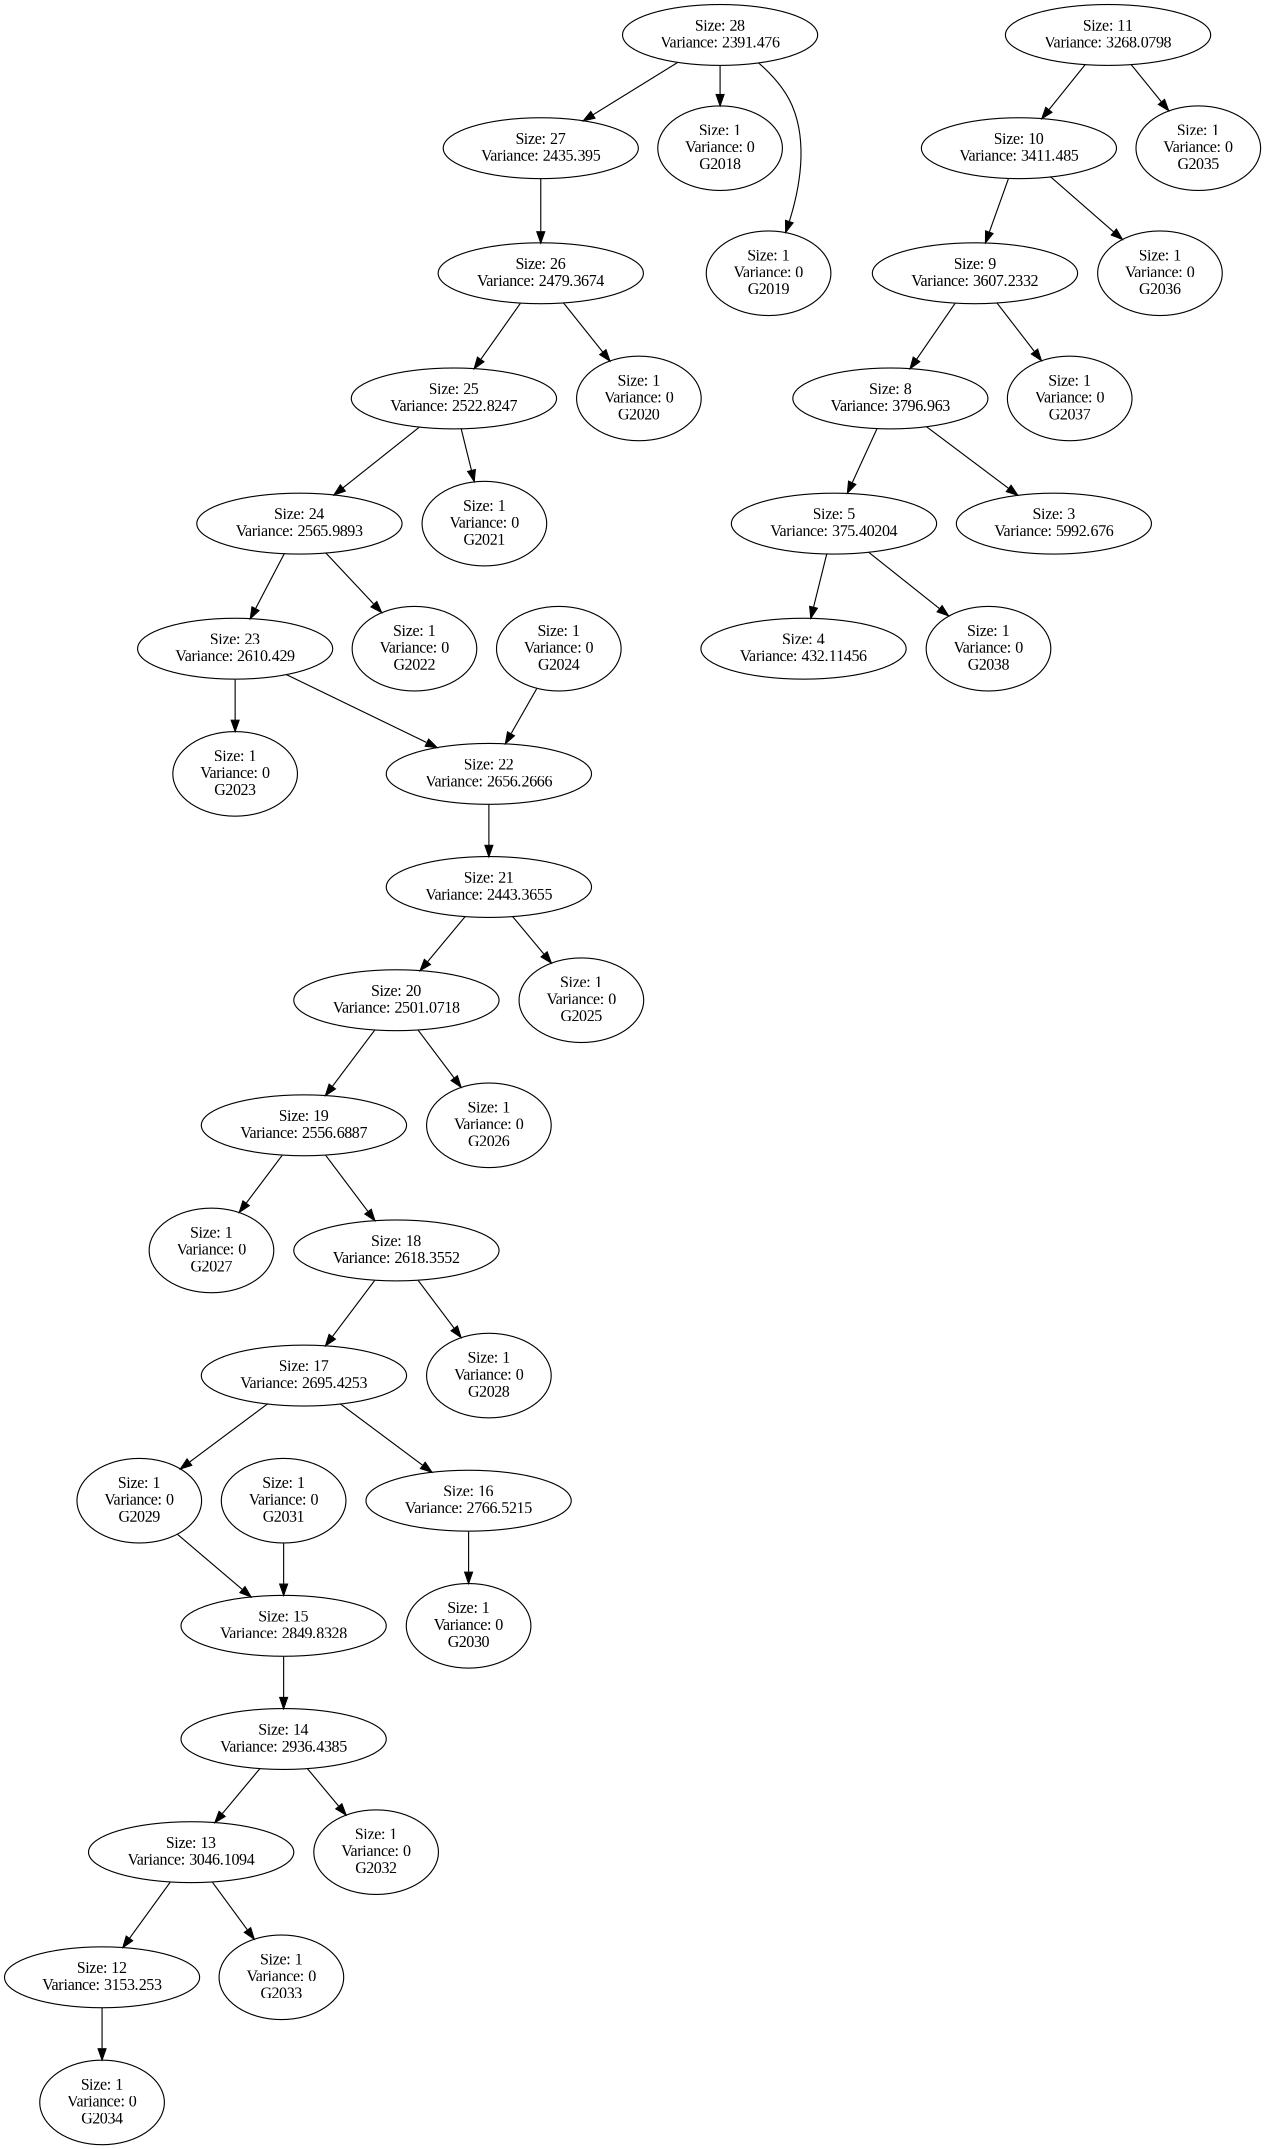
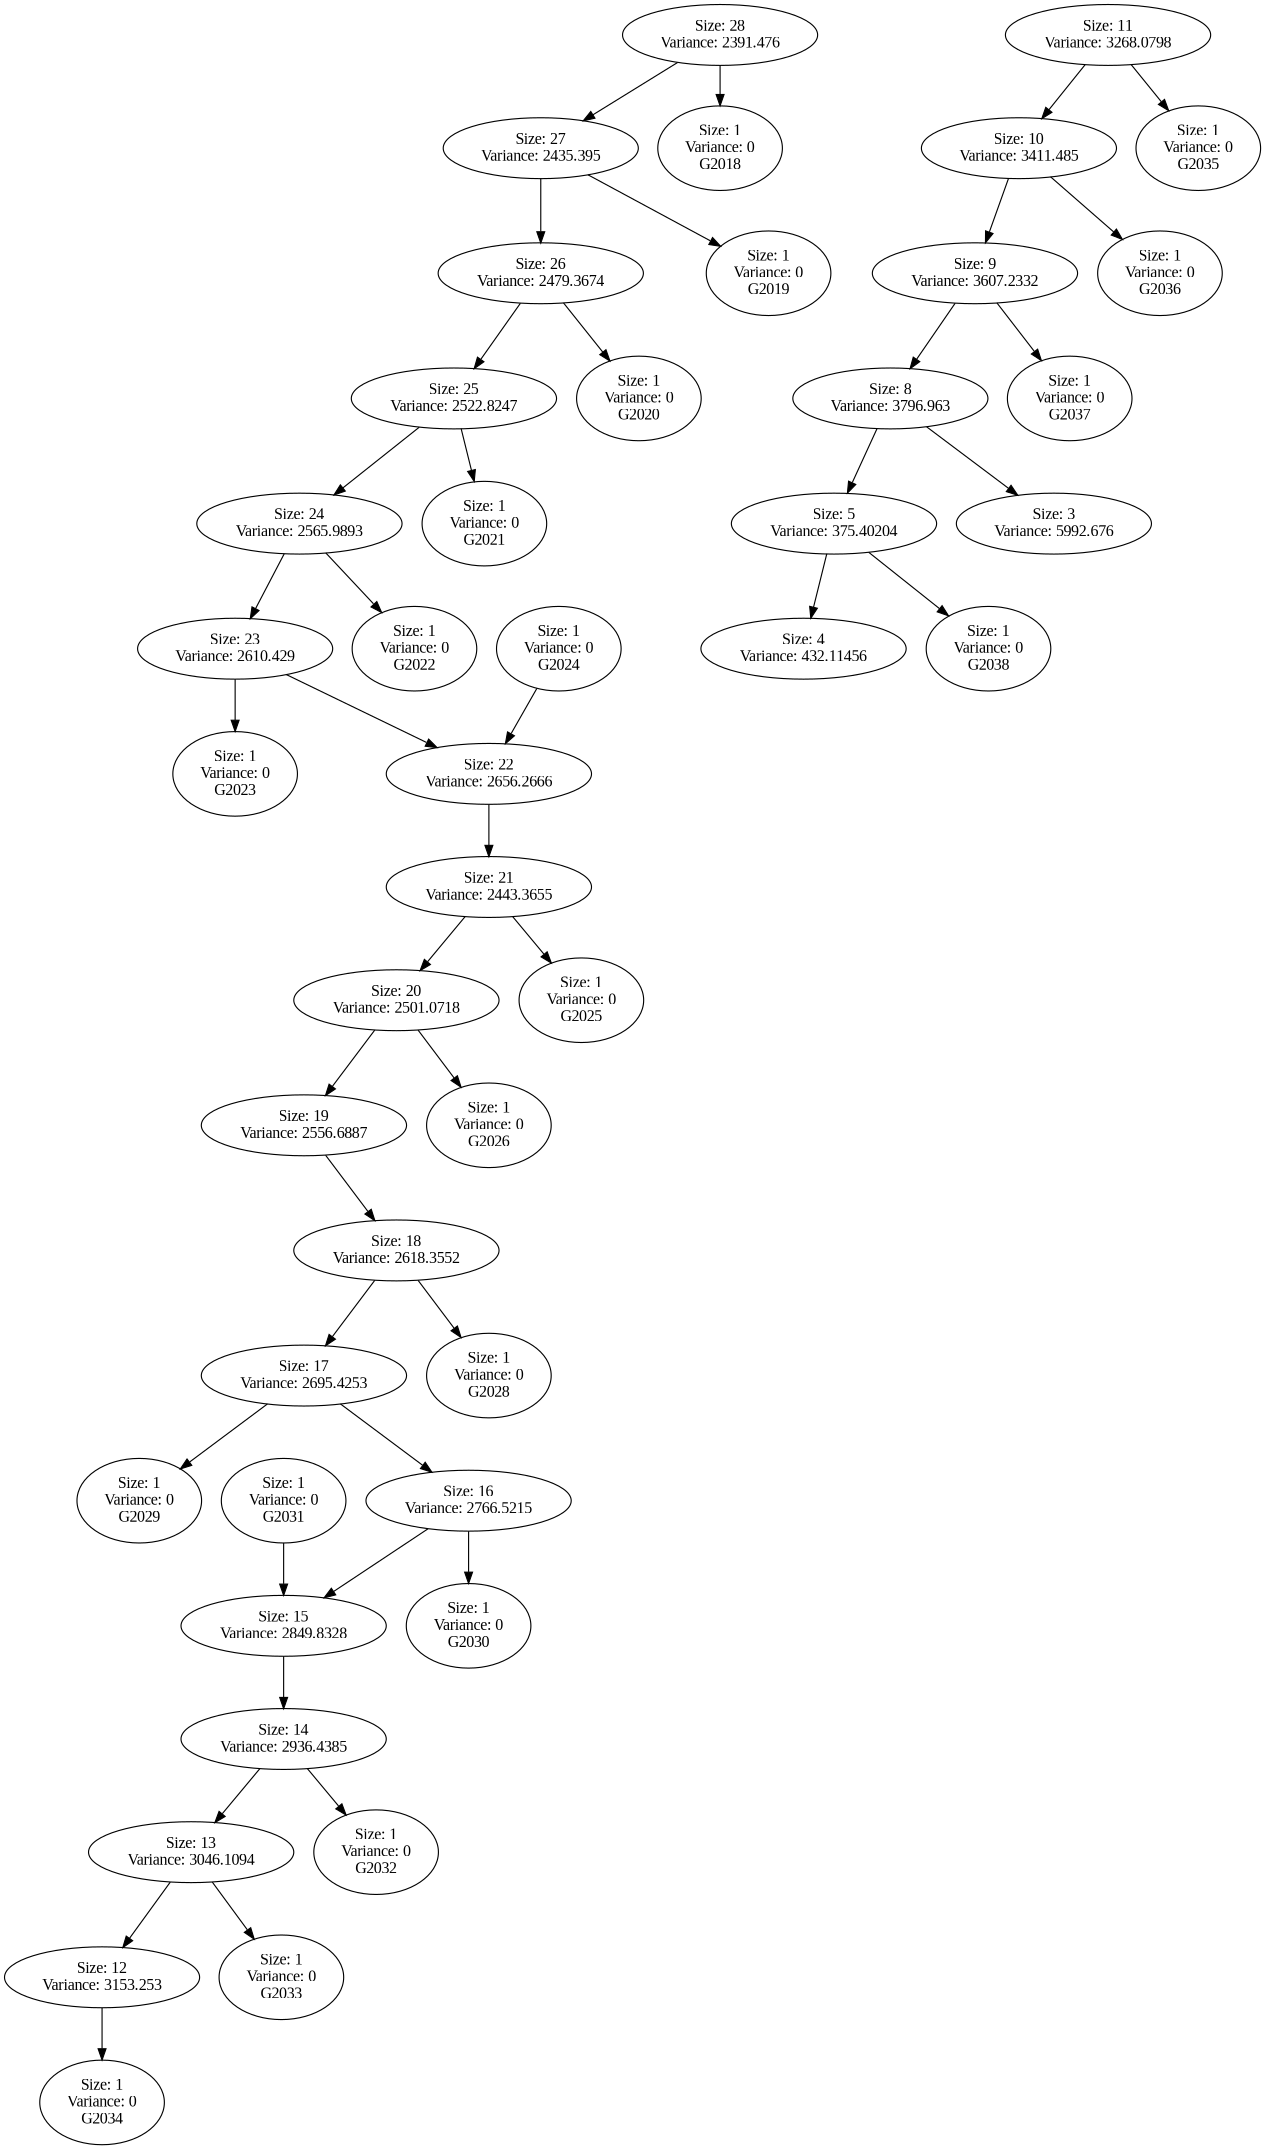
edge "Size: 28 Variance: 2391.476" -> "Size: 1 Variance: 0 G2019": now "Size: 27 Variance: 2435.395" -> "Size: 1 Variance: 0 G2019"
node "Size: 1 Variance: 0 G2027": removed
edge "Size: 1 Variance: 0 G2029" -> "Size: 15 Variance: 2849.8328": now "Size: 16 Variance: 2766.5215" -> "Size: 15 Variance: 2849.8328"
